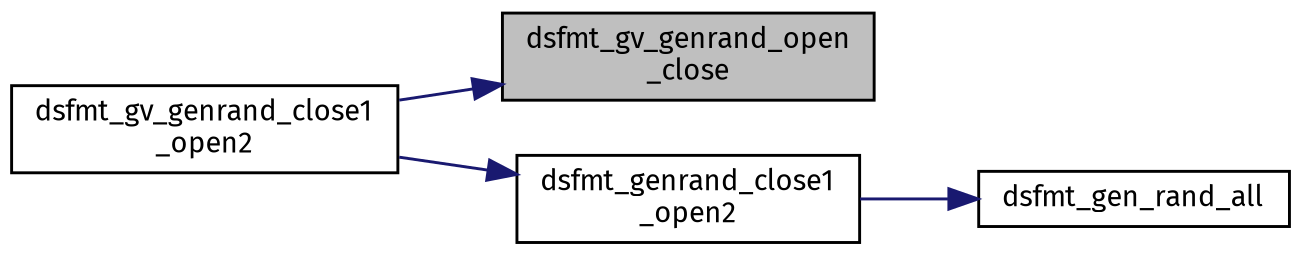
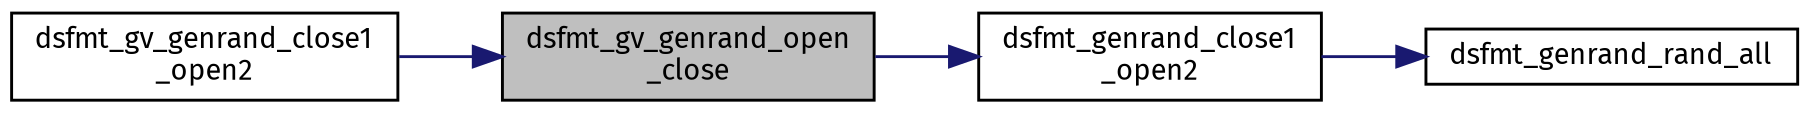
edge "dsfmt_gv_genrand_close1 _open2" -> "dsfmt_genrand_close1 _open2": now "dsfmt_gv_genrand_open _close" -> "dsfmt_genrand_close1 _open2"
node "dsfmt_gen_rand_all": label "dsfmt_gen_rand_all" -> "dsfmt_genrand_rand_all"
